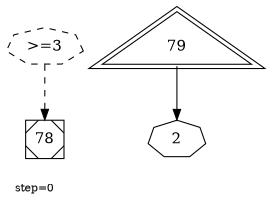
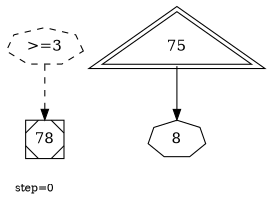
node "79": label "79" -> "75"
node "2": label "2" -> "8"
